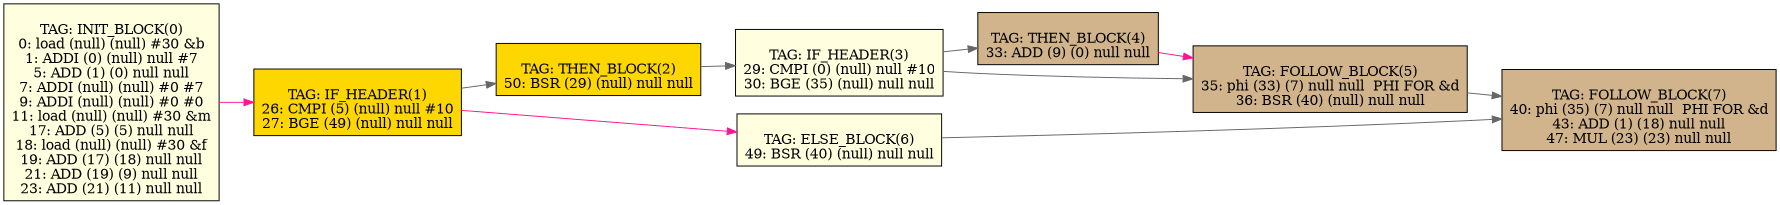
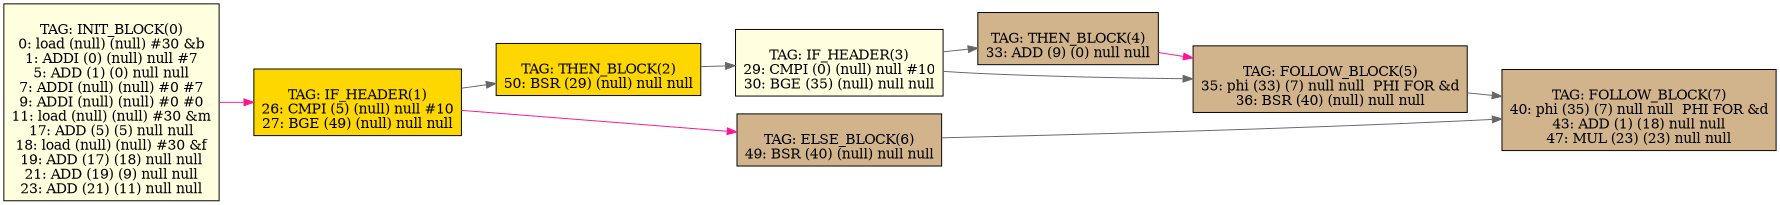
node "TAG: ELSE_BLOCK(6) 49: BSR (40) (null) null null": fillcolor lightyellow -> tan
